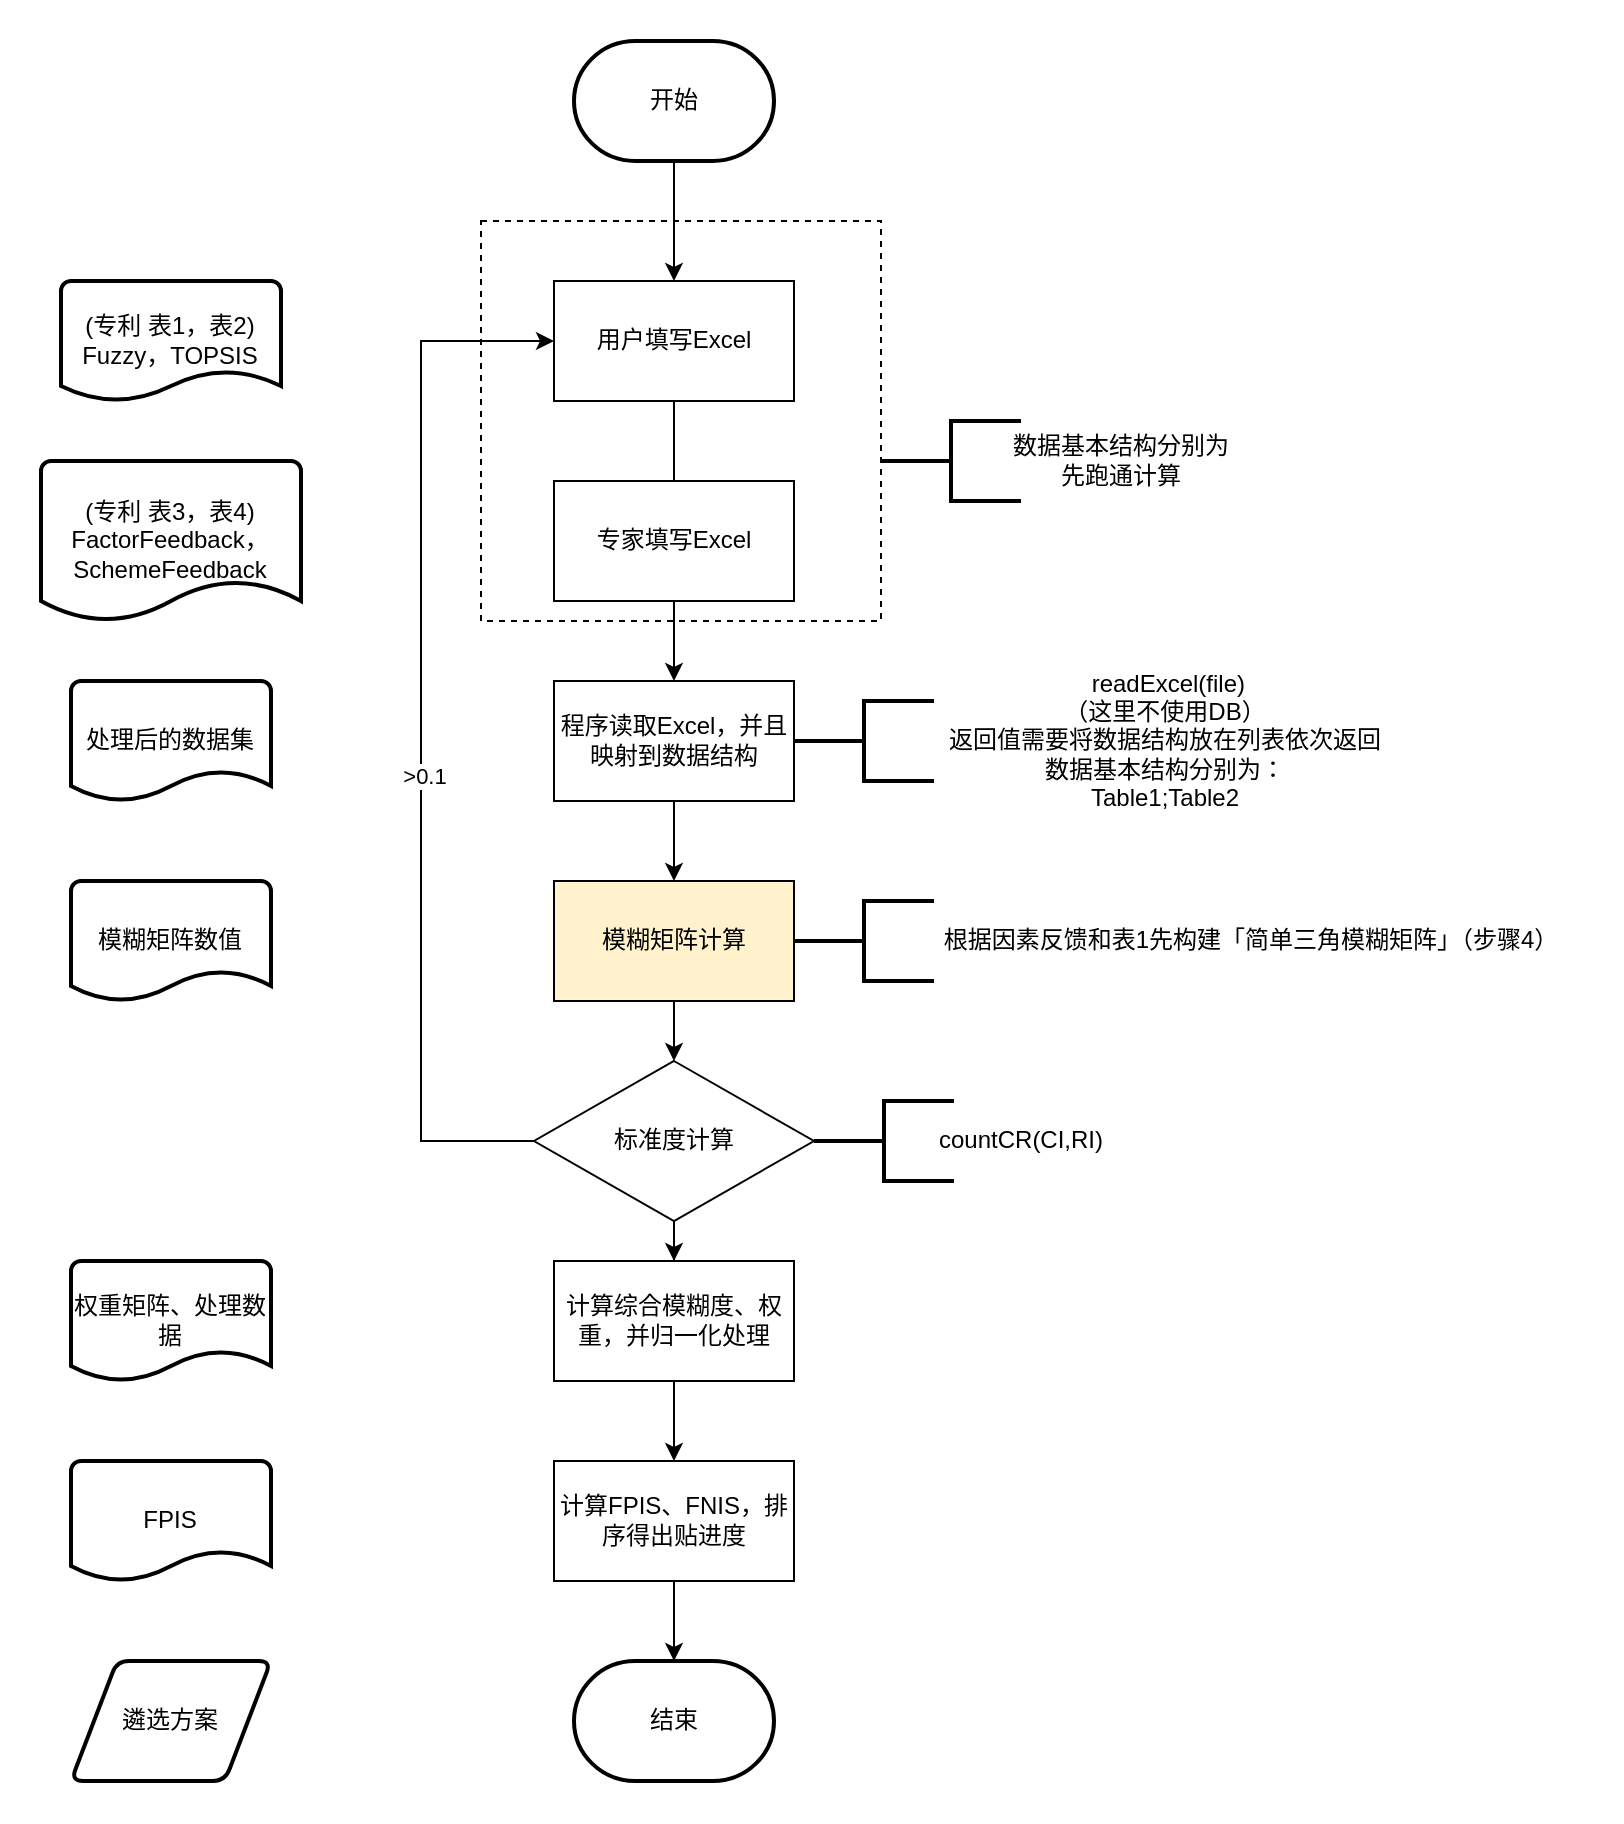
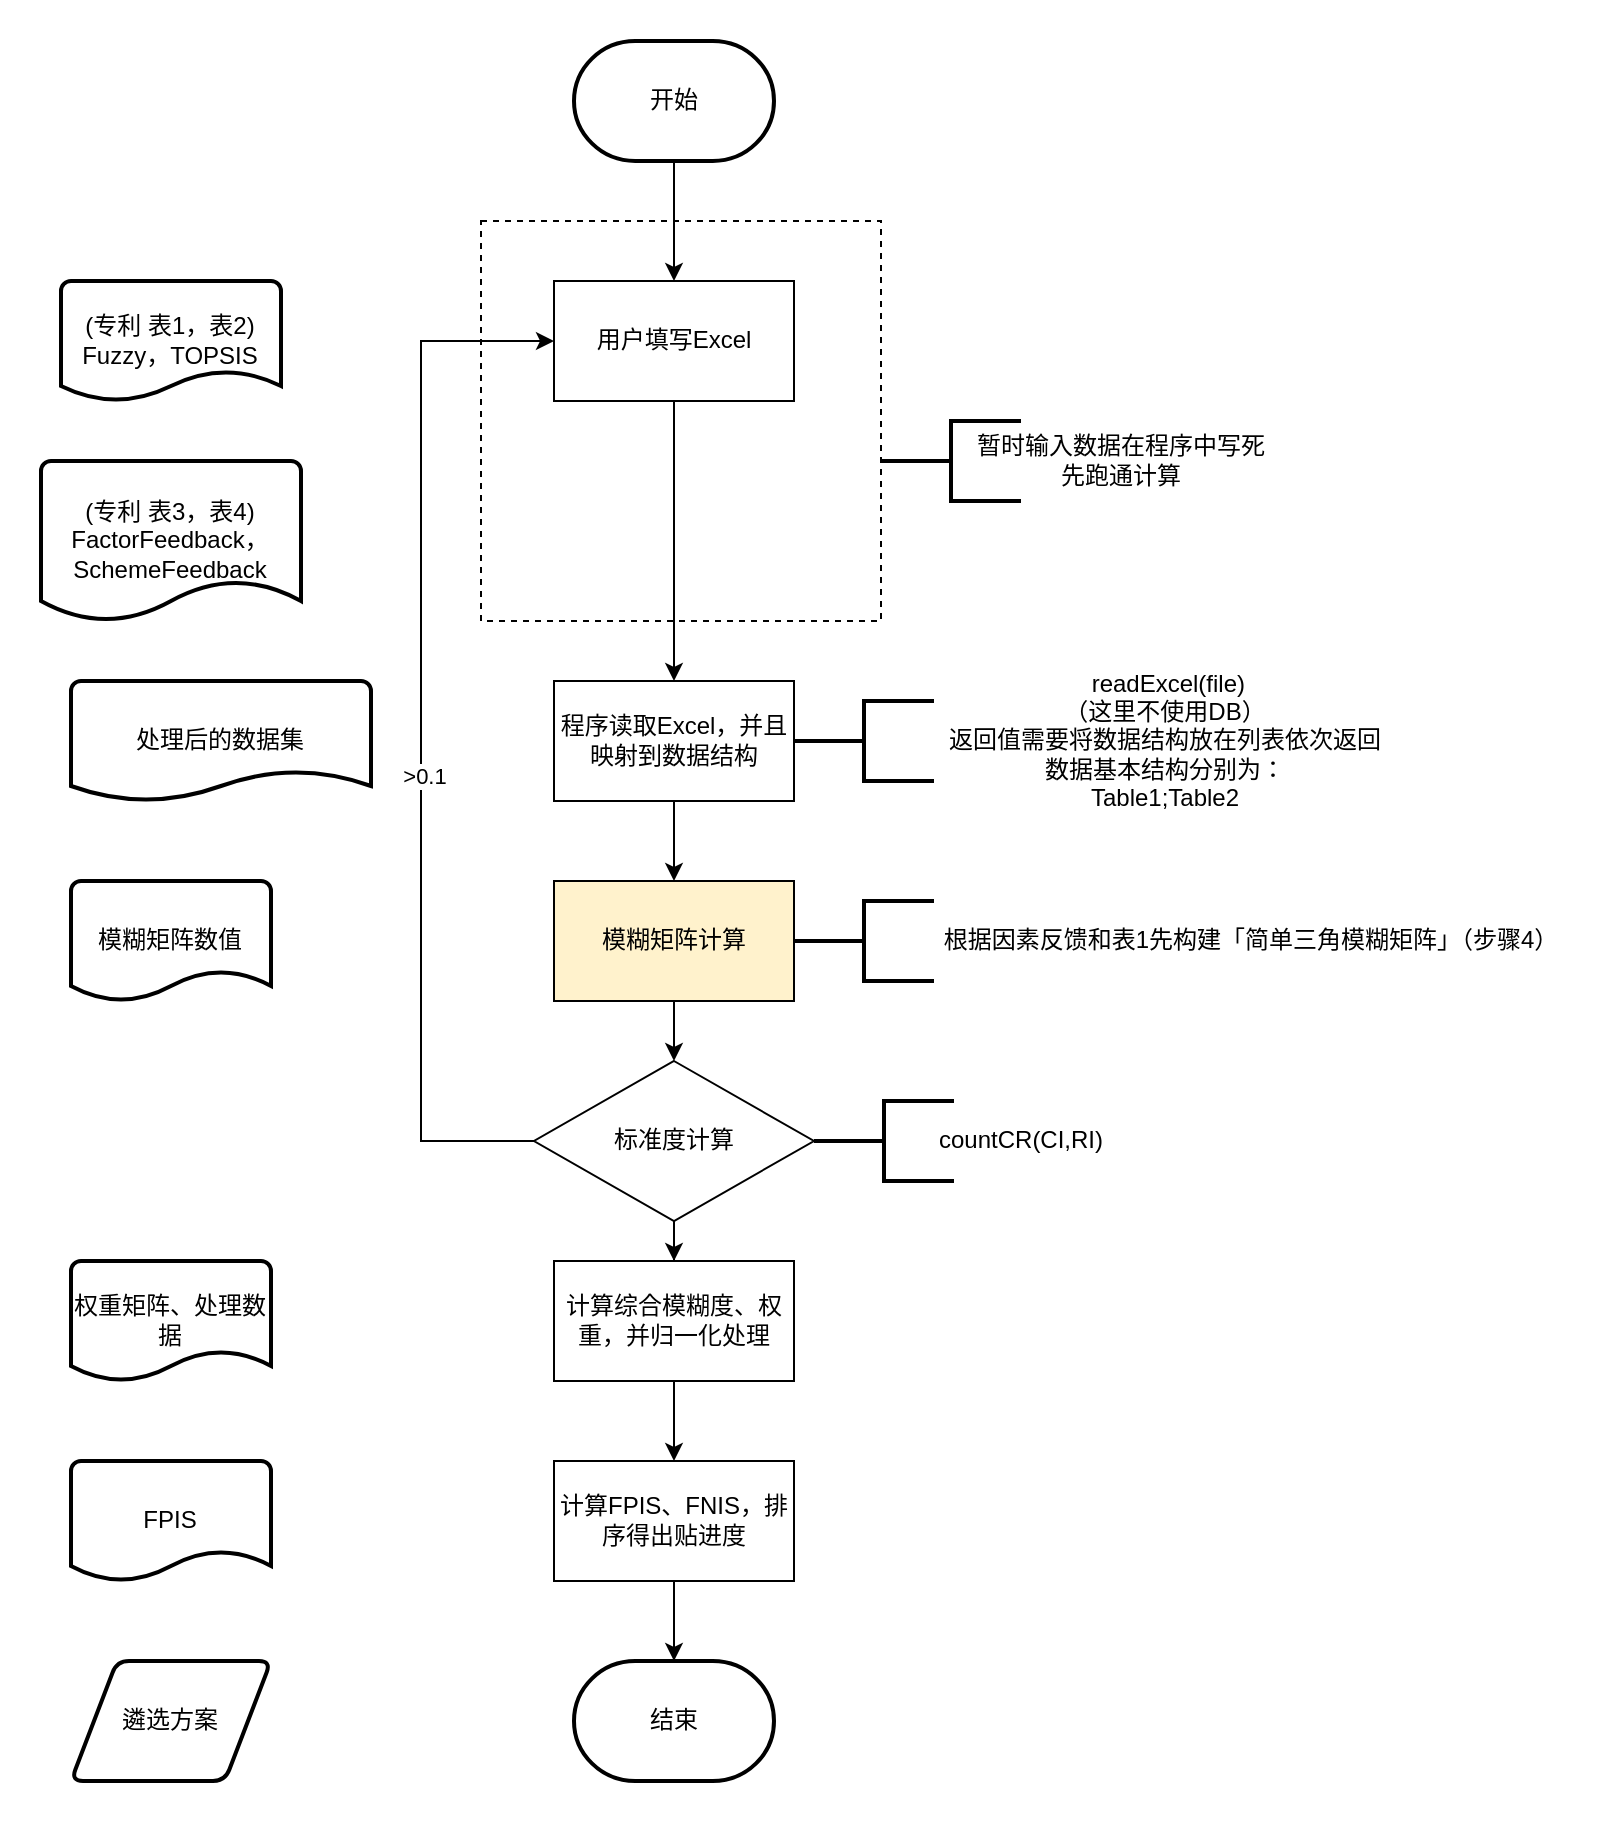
node "数据基本结构分别为 先跑通计算": label "数据基本结构分别为 先跑通计算" -> "暂时输入数据在程序中写死 先跑通计算"
node "专家填写Excel": removed
node "处理后的数据集": size 200x120 -> 300x120
